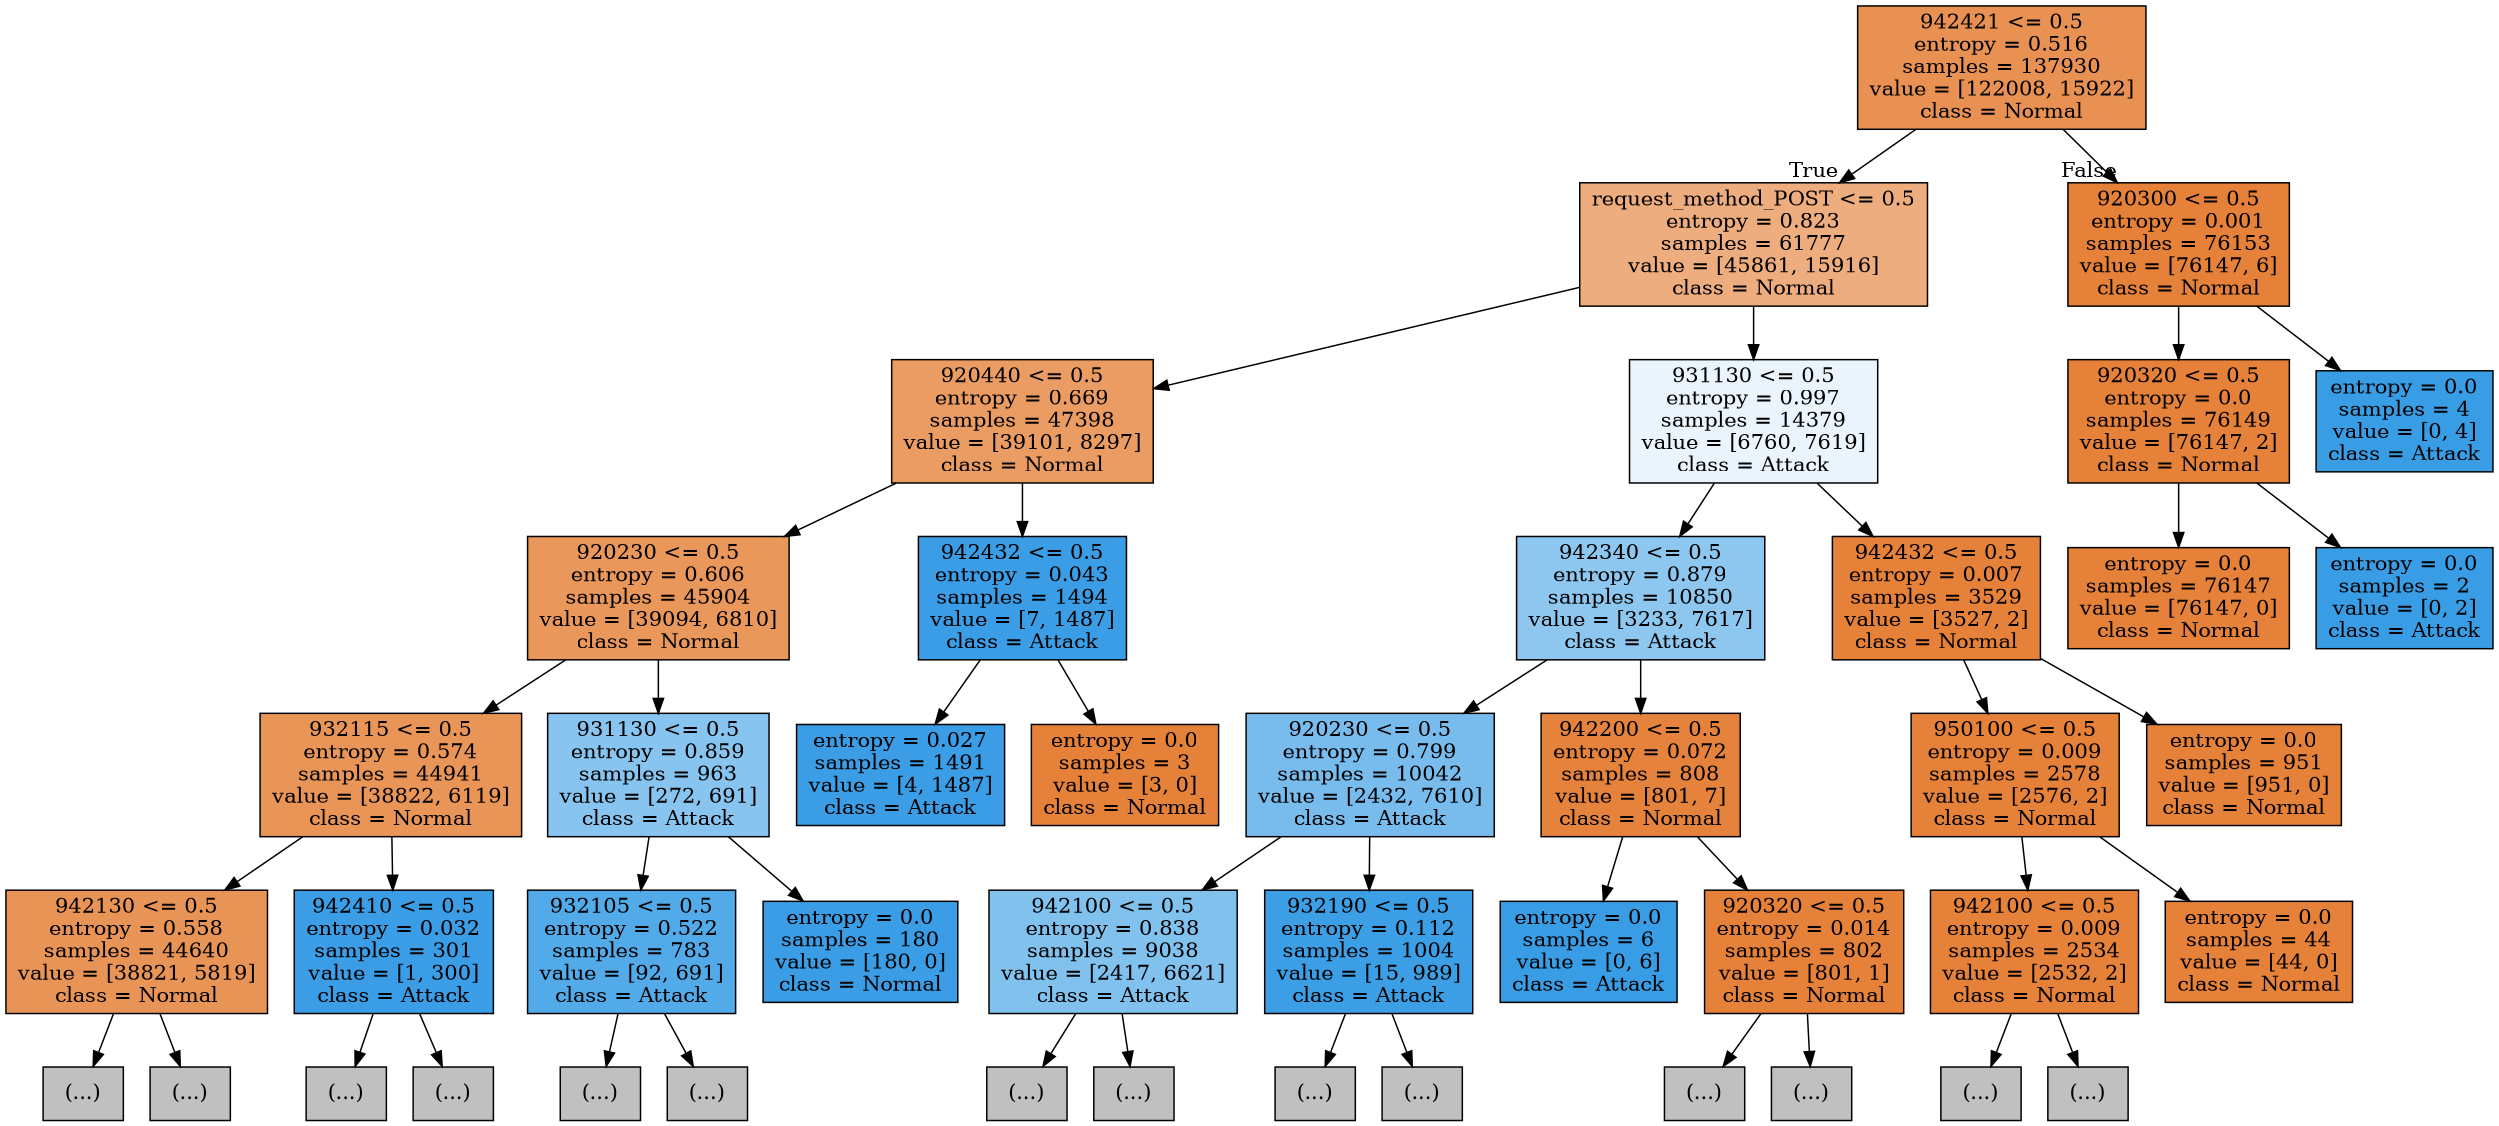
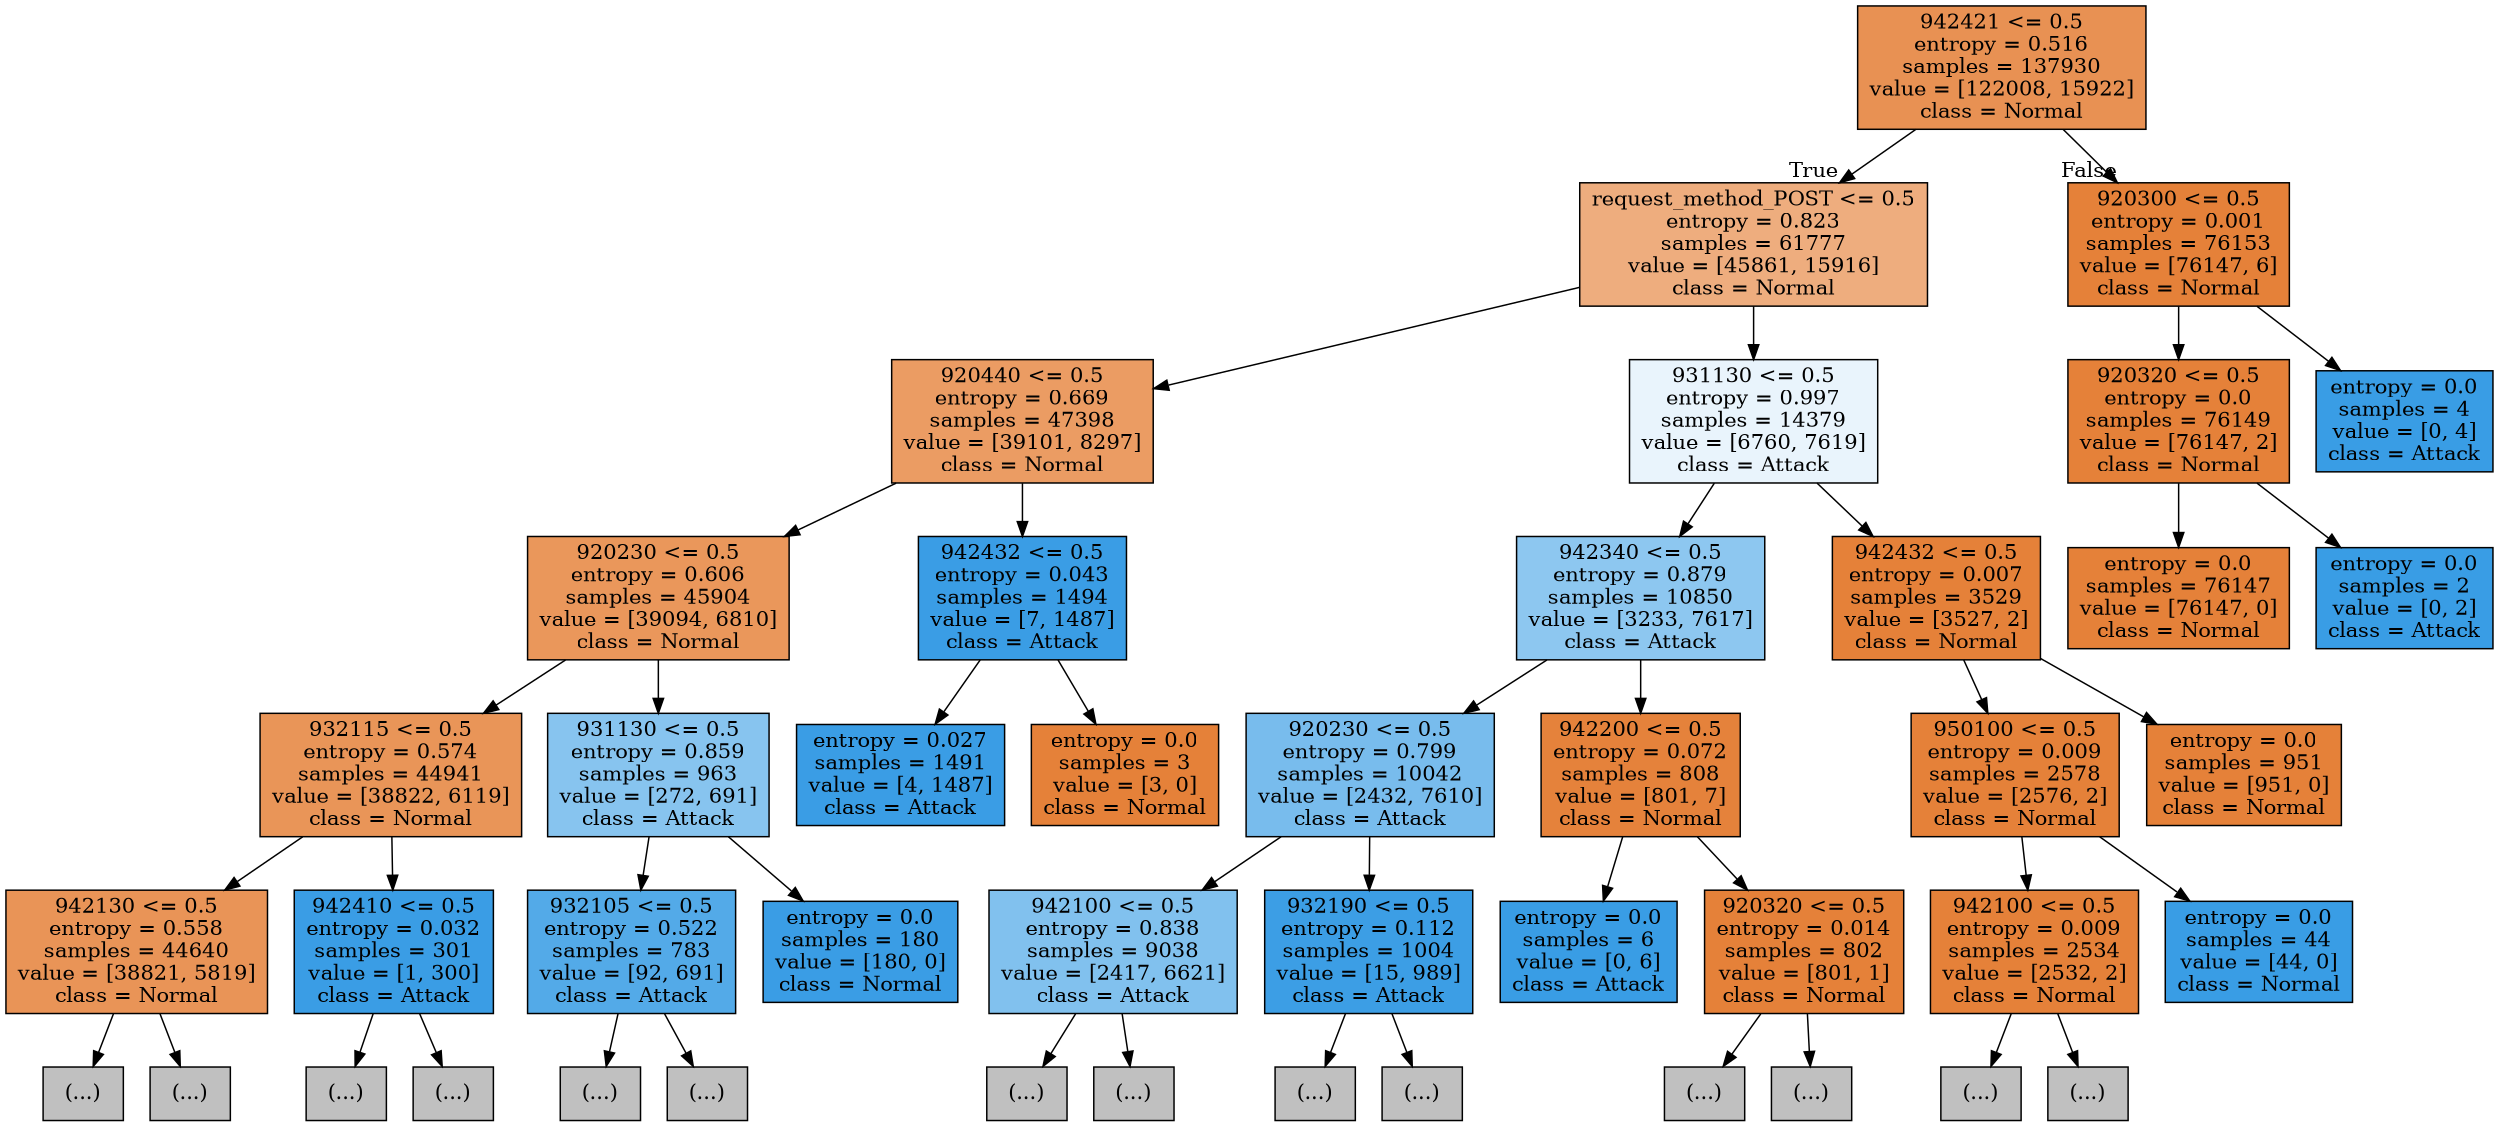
node "entropy = 0.0 samples = 44 value = [44, 0] class = Normal": fillcolor #e58139 -> #399de5
